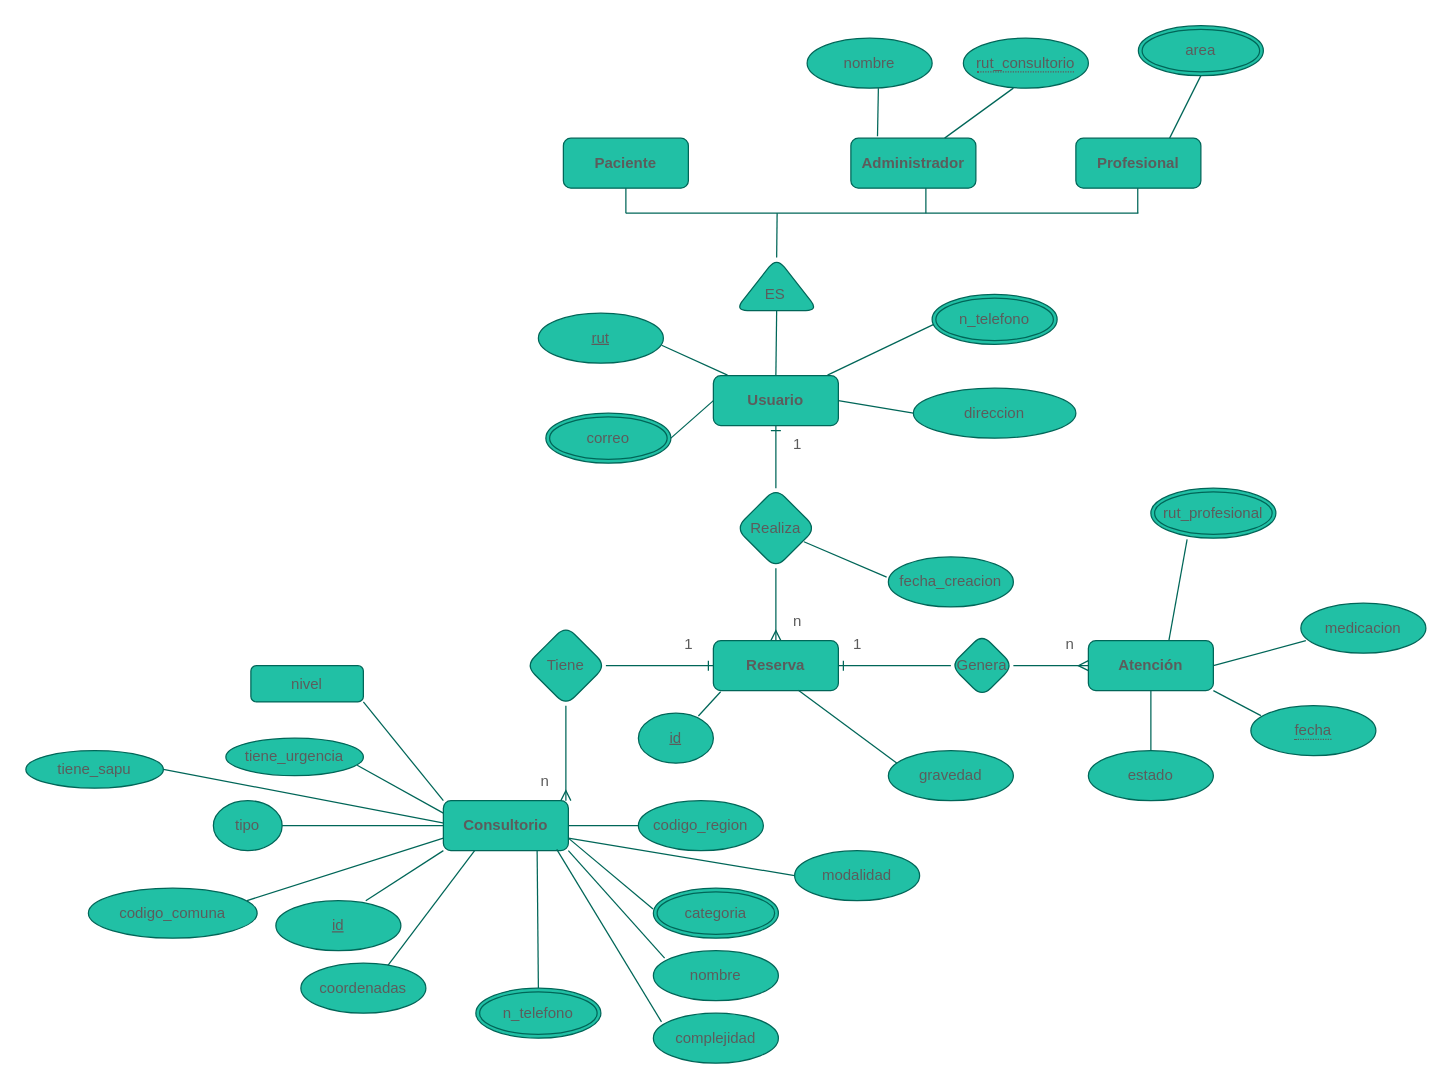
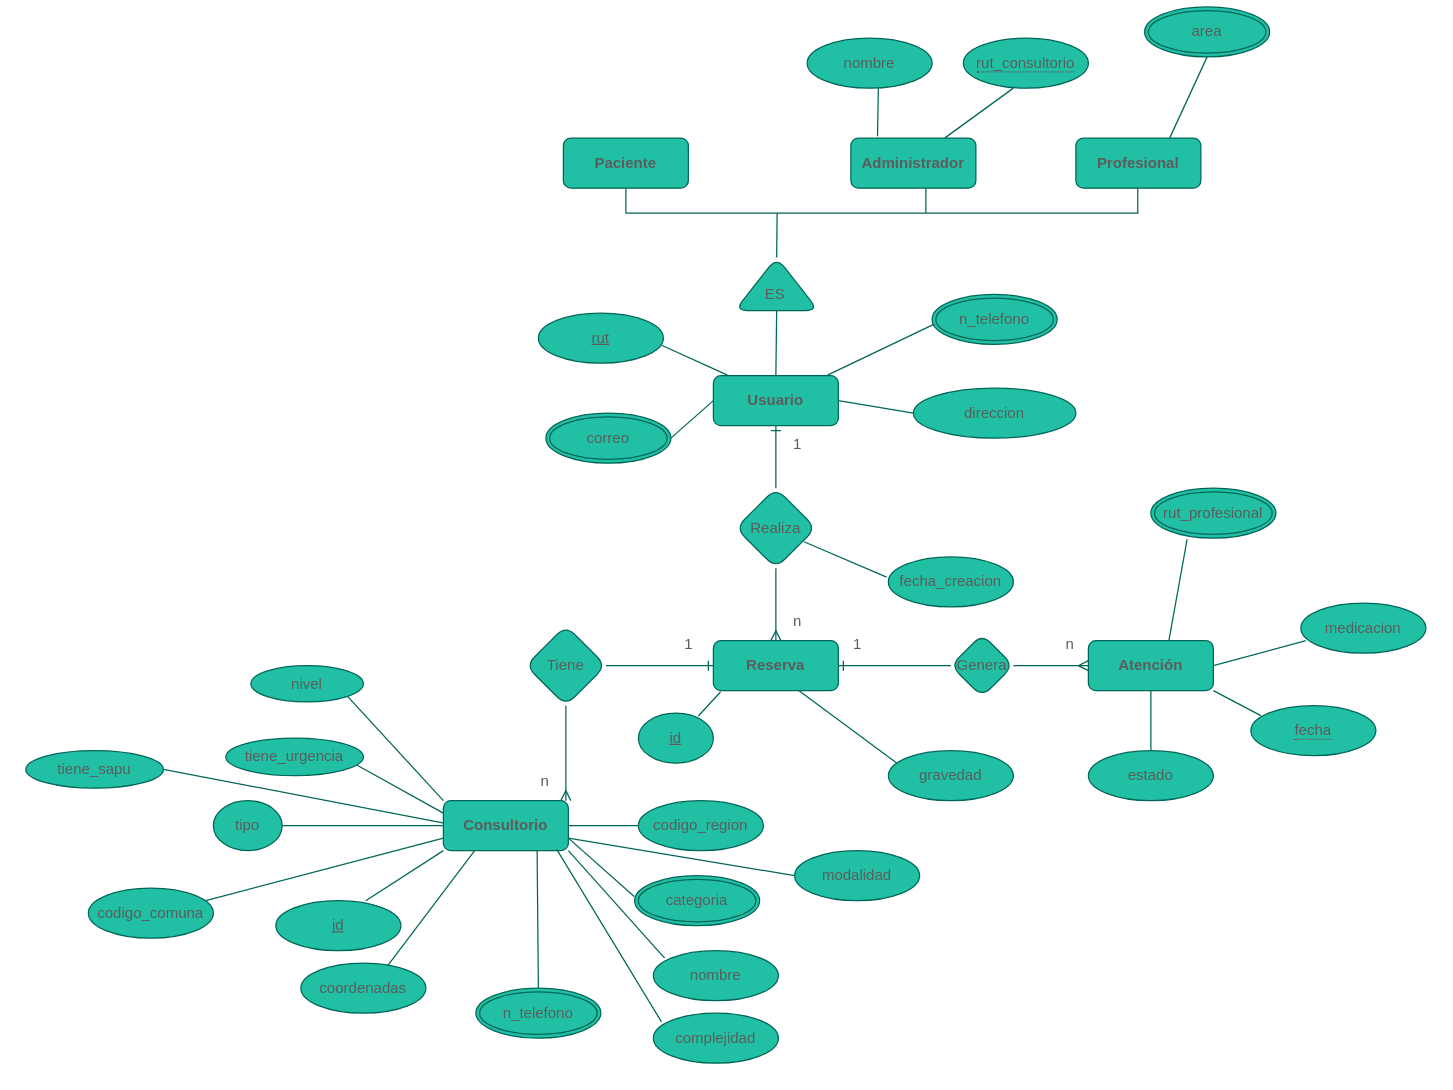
node "area": moved (1201, 51) -> (1207, 32)
node "nivel": shape rounded rectangle -> ellipse
node "codigo_comuna": size 169x50 -> 125x50
node "categoria": moved (716, 913) -> (697, 901)
